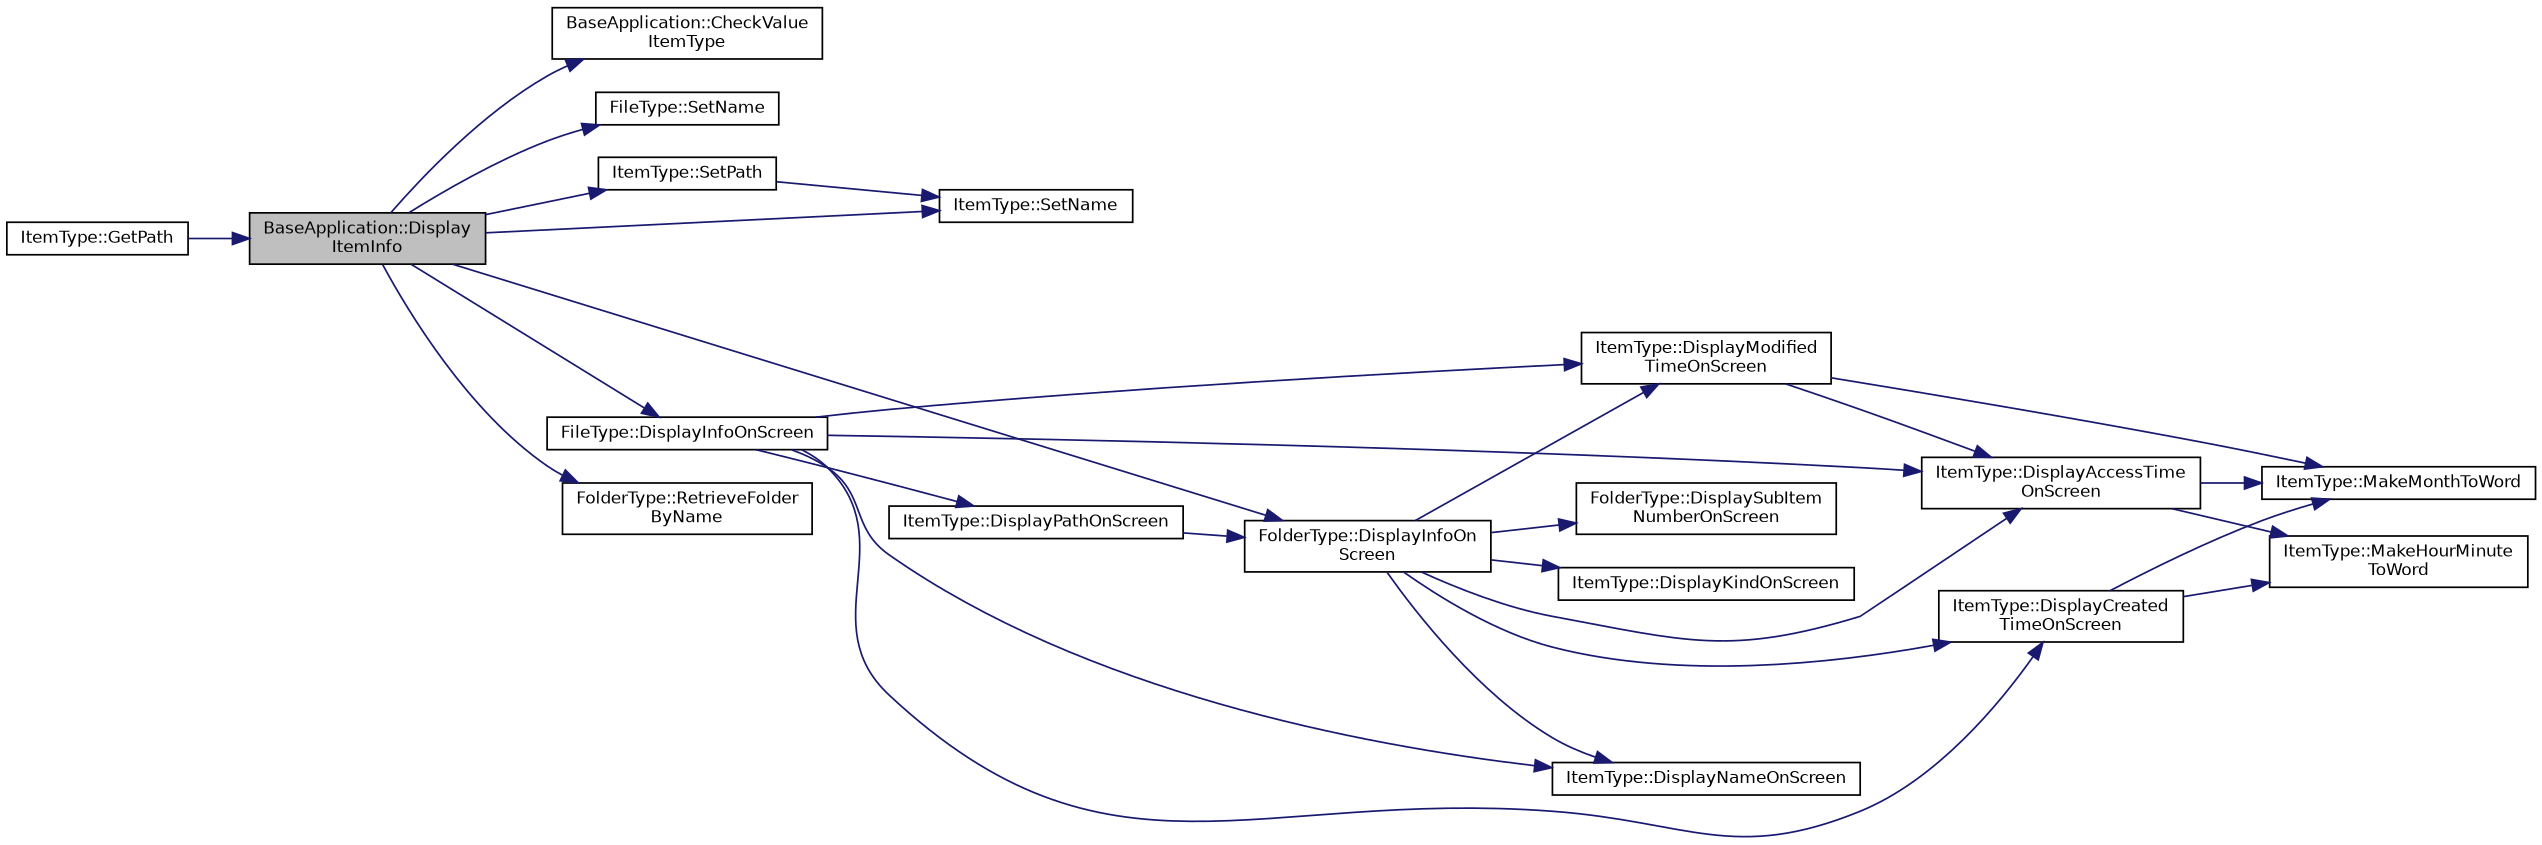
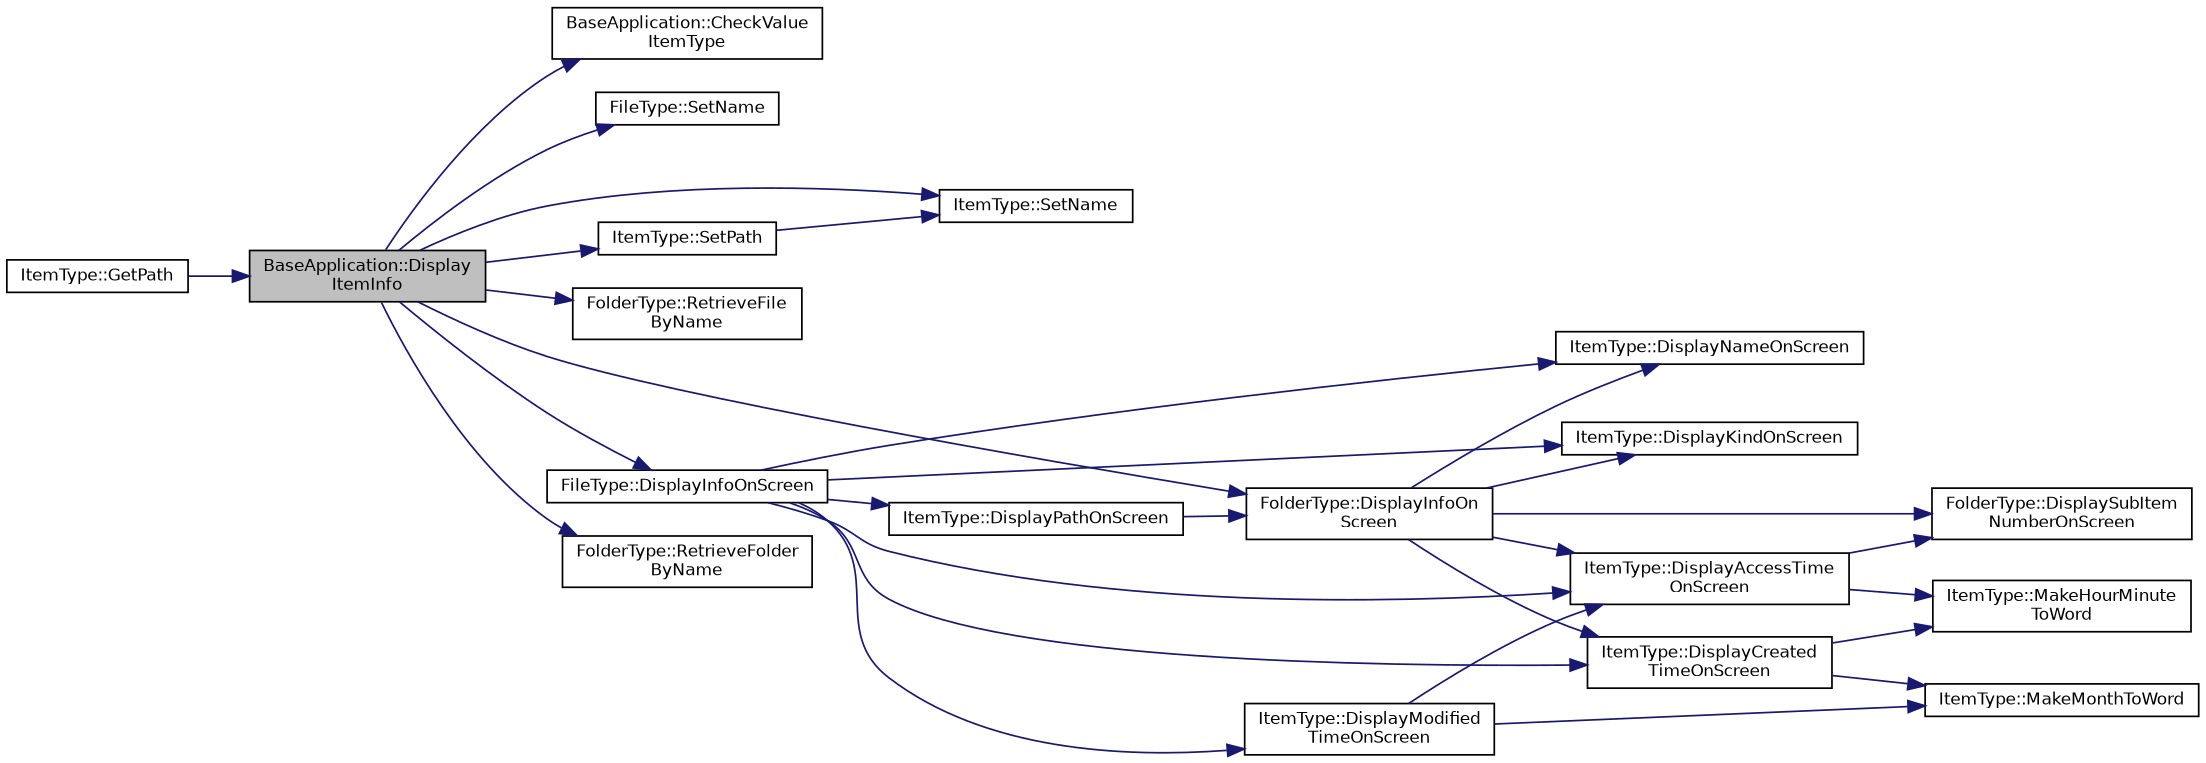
node "FolderType::RetrieveFile ByName": added
edge "FileType::DisplayInfoOnScreen" -> "ItemType::DisplayKindOnScreen": added
edge "FolderType::DisplayInfoOn Screen" -> "ItemType::DisplayModified TimeOnScreen": removed
edge "ItemType::DisplayAccessTime OnScreen" -> "ItemType::MakeMonthToWord": now "ItemType::DisplayAccessTime OnScreen" -> "FolderType::DisplaySubItem NumberOnScreen"
